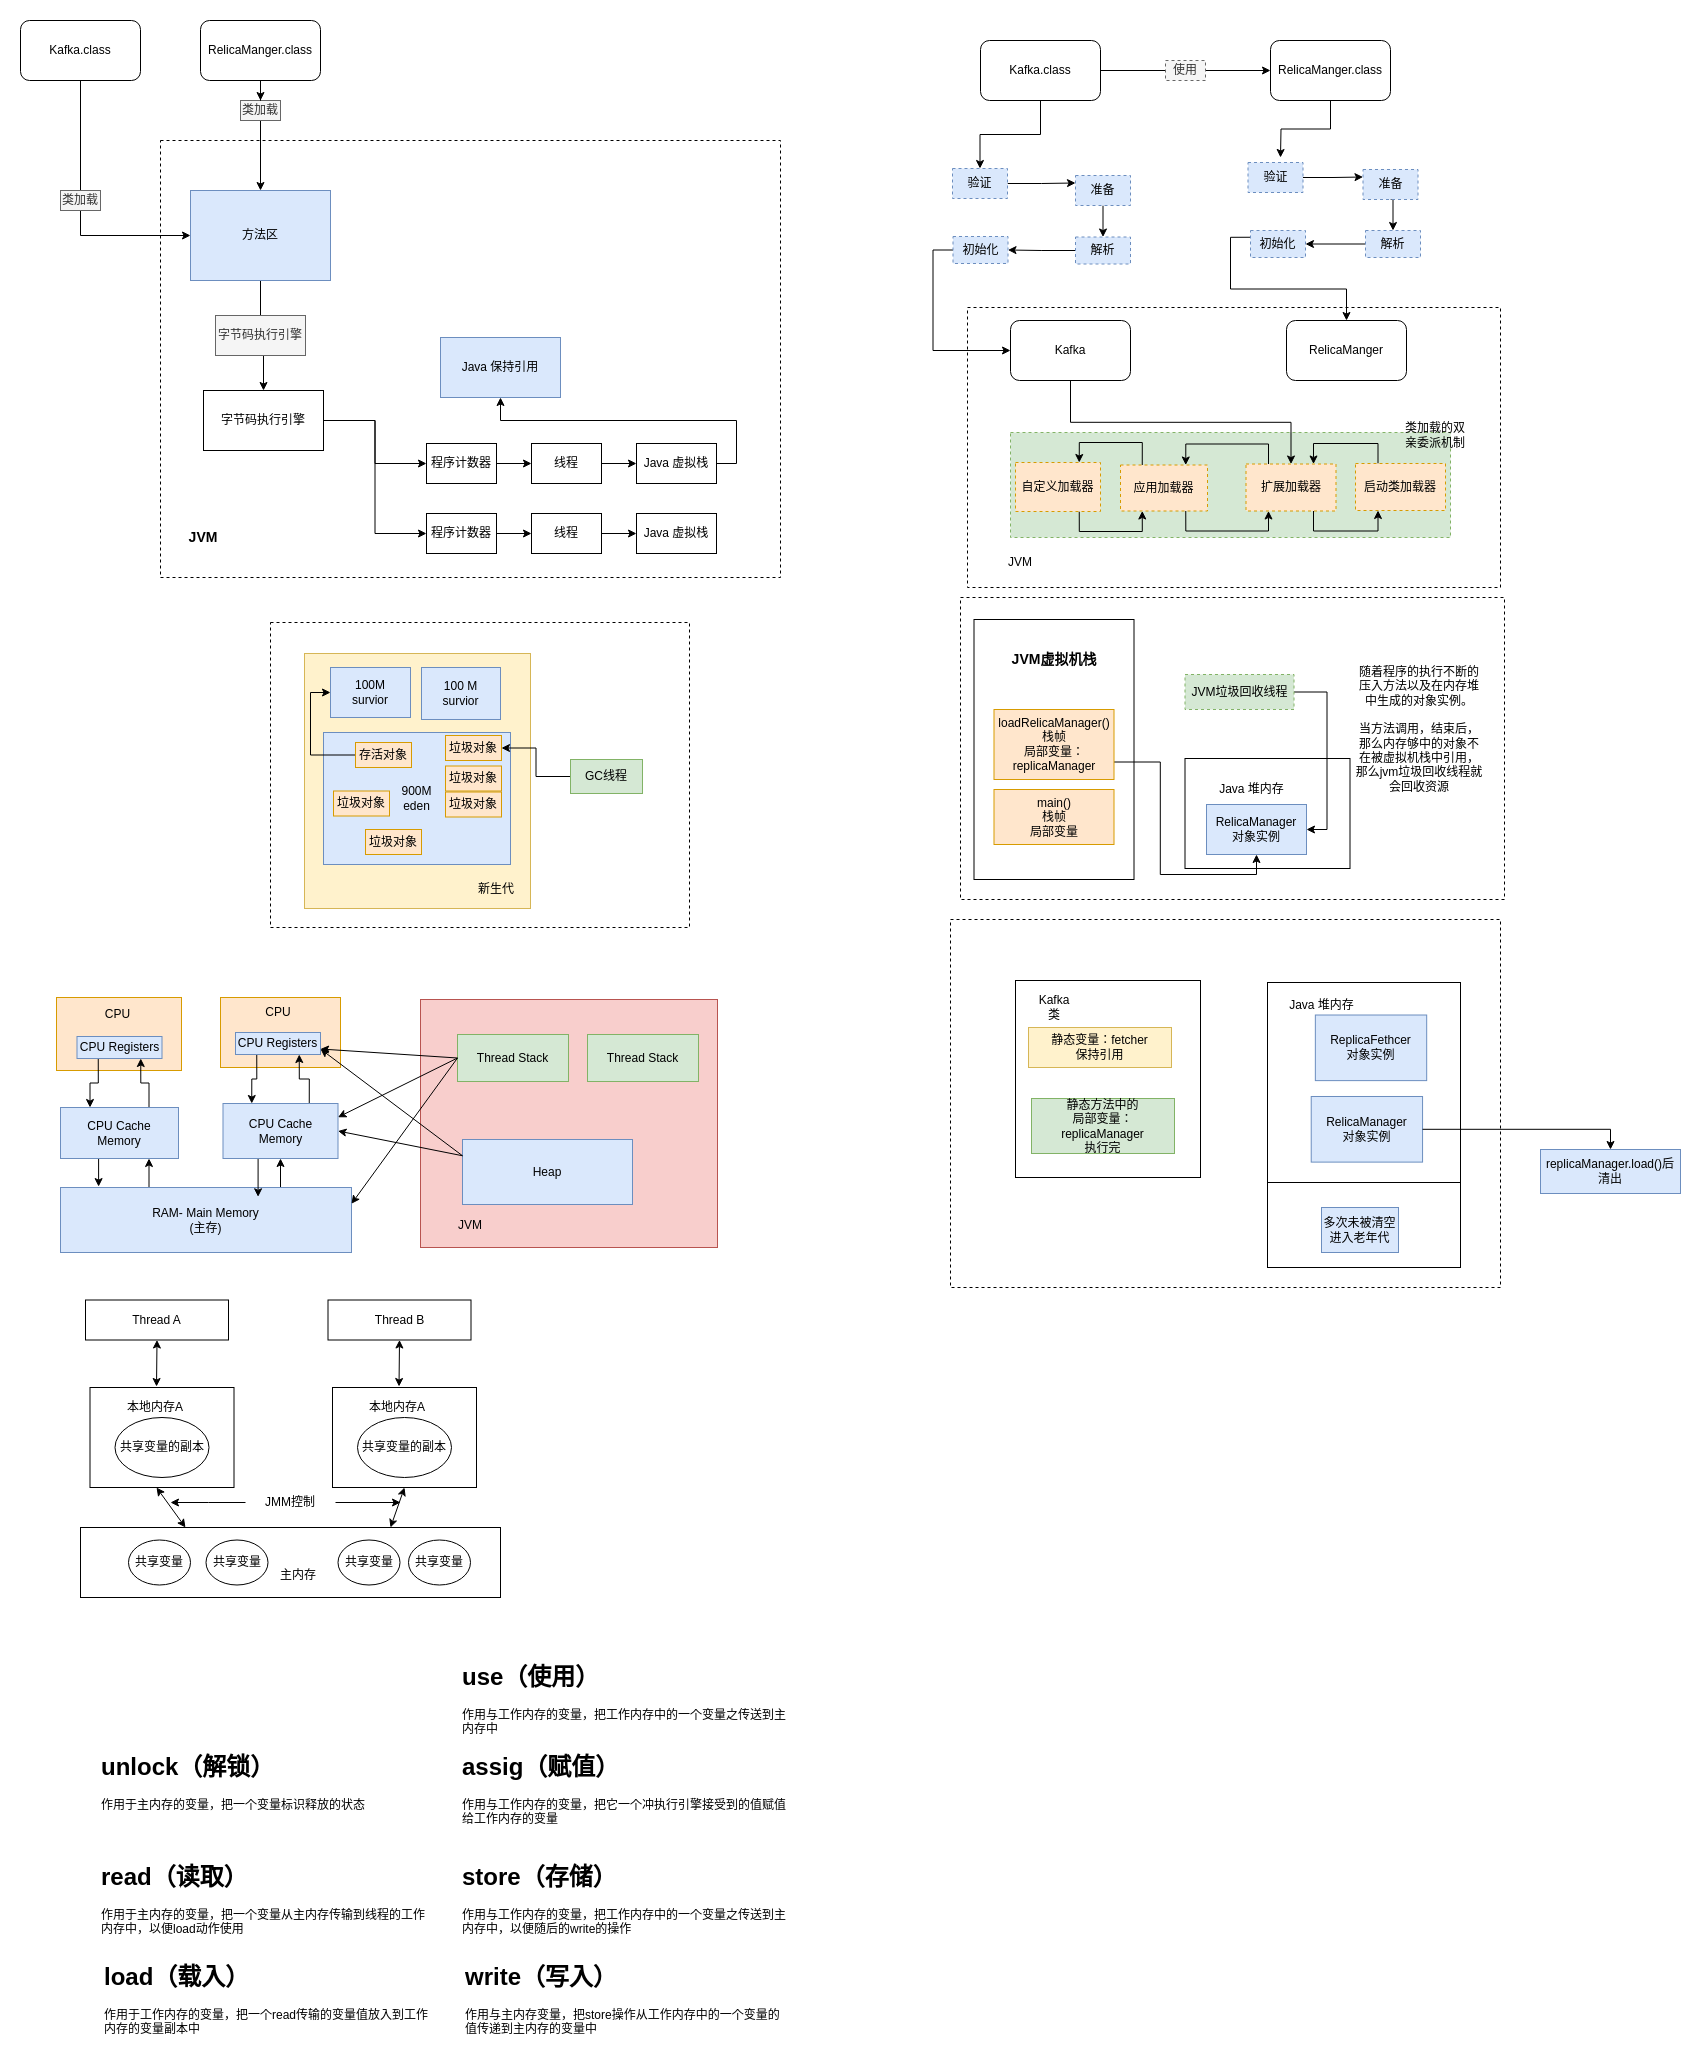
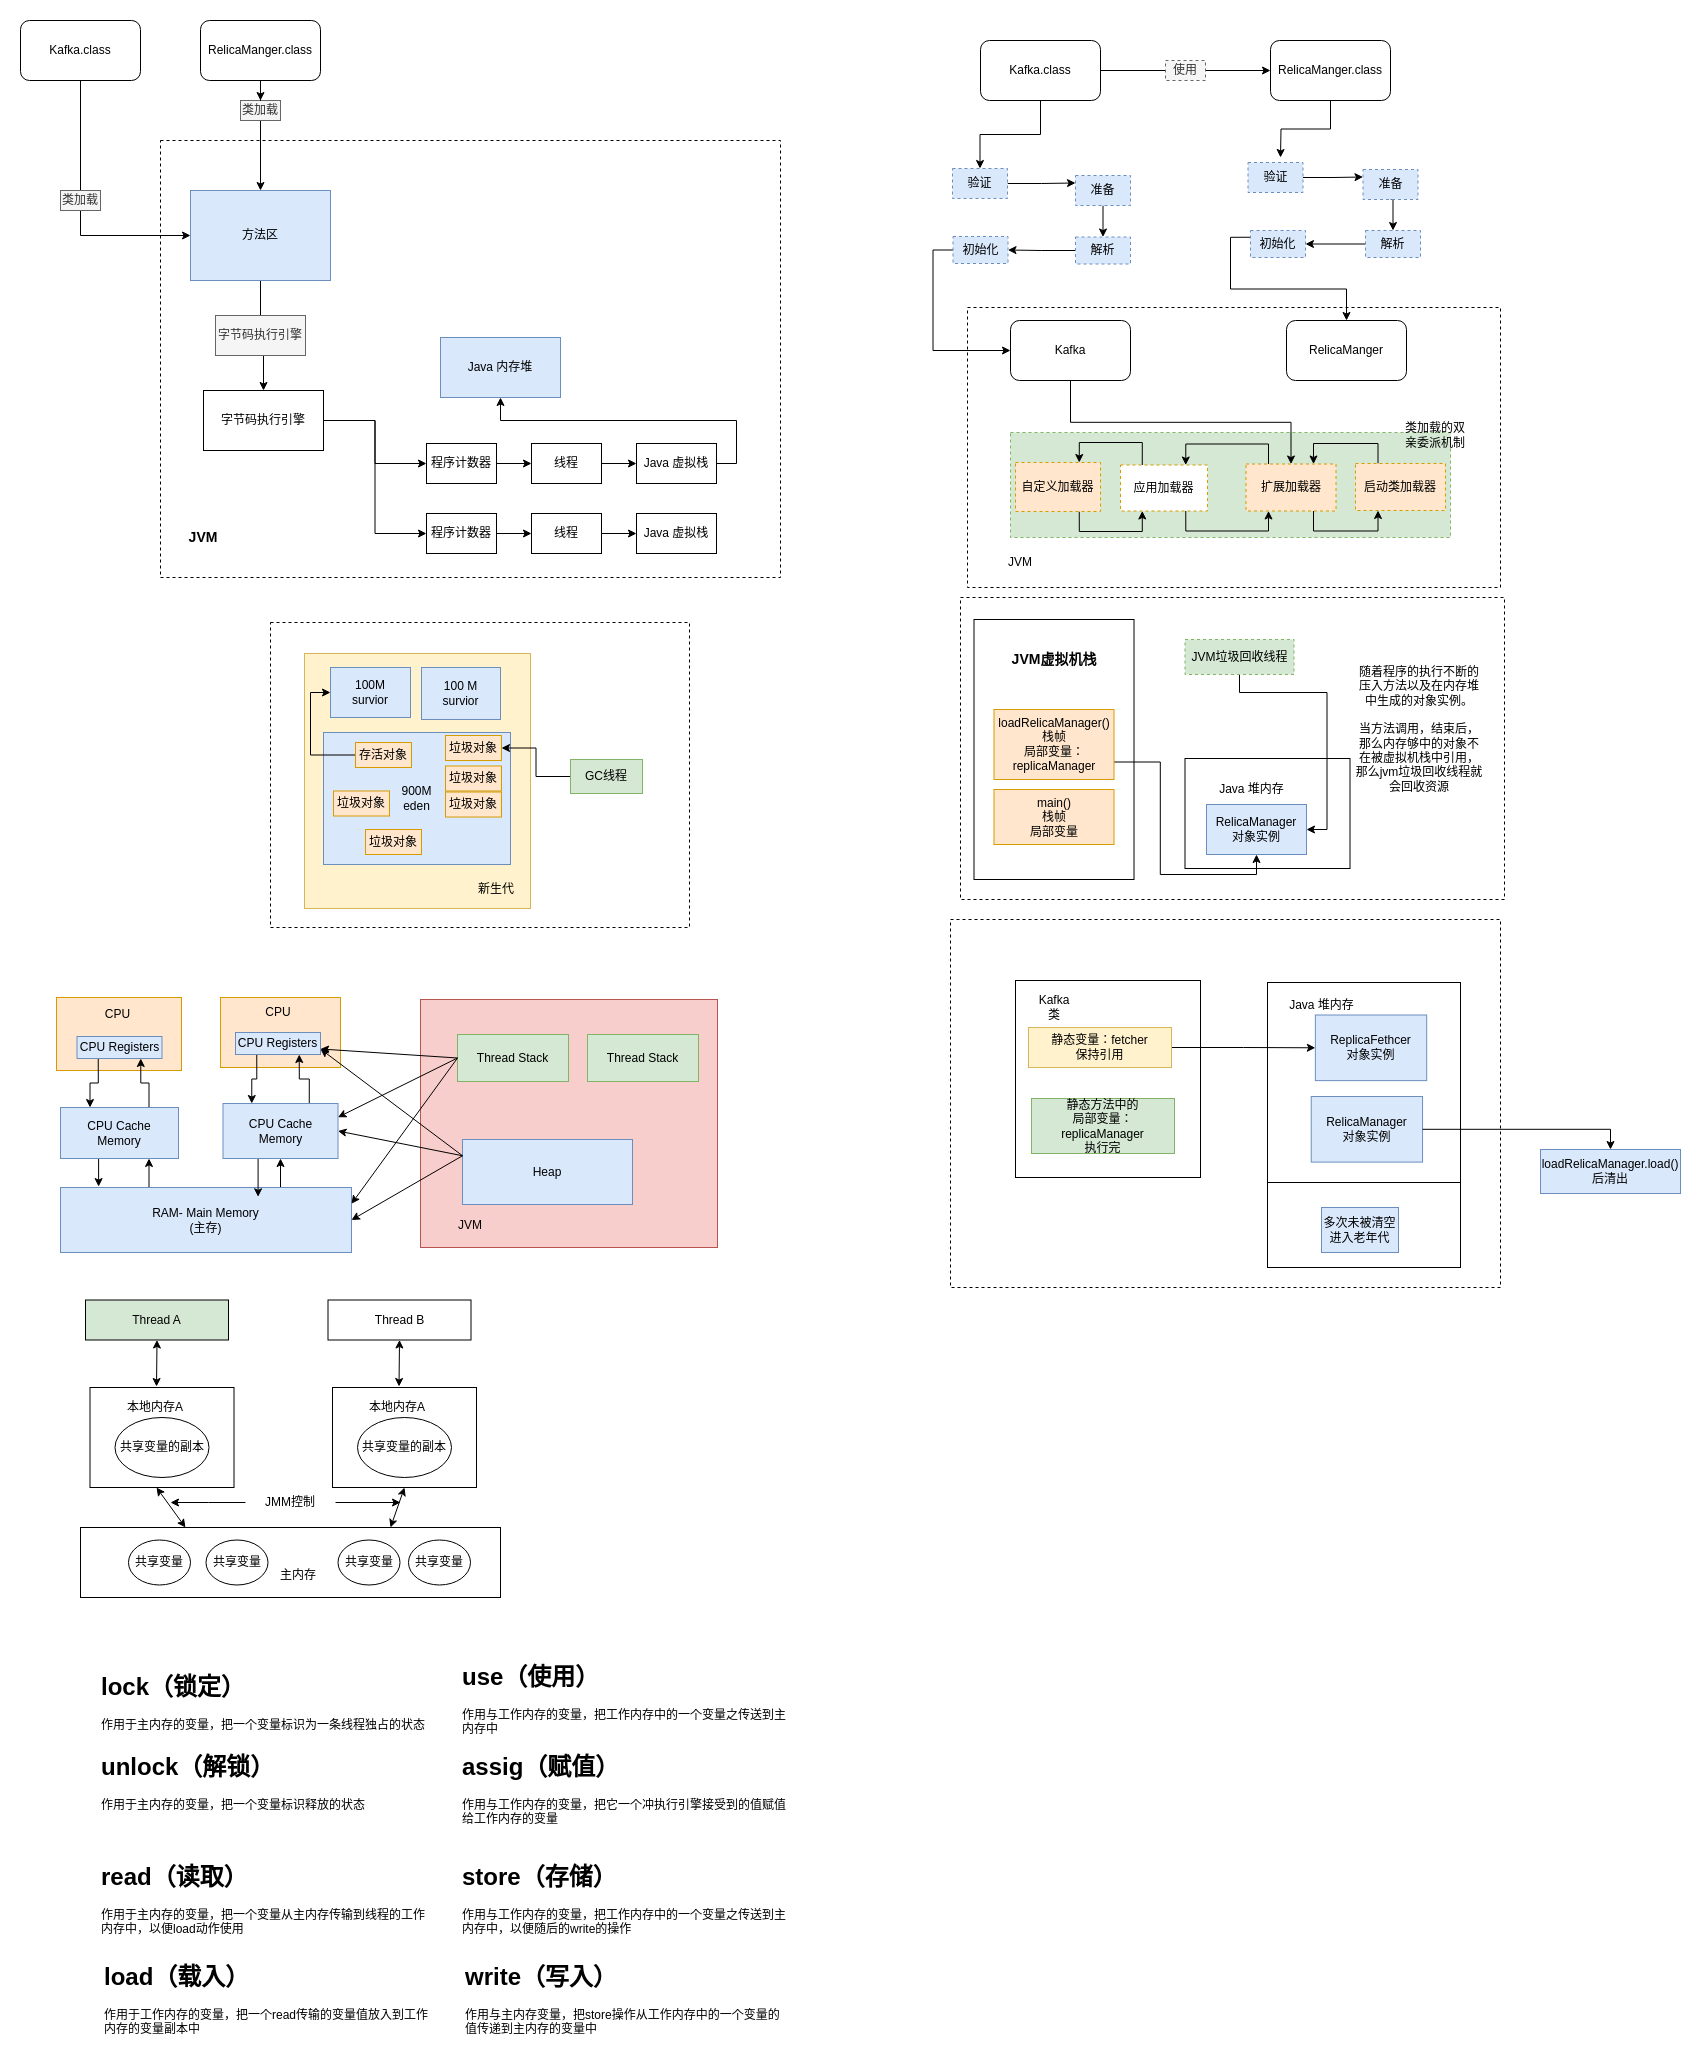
node "Java 保持引用": label "Java 保持引用" -> "Java 内存堆"
node "应用加载器": fillcolor #ffe6cc -> #ffffff
node "JVM垃圾回收线程": moved (1240, 692) -> (1240, 657)
edge "静态变量：fetcher 保持引用" -> "ReplicaFethcer 对象实例": added
node "replicaManager.load()后清出": label "replicaManager.load()后清出" -> "loadRelicaManager.load()后清出"
edge "Heap" -> "RAM- Main Memory (主存)": added
node "Thread A": fillcolor #ffffff -> #d5e8d4
node "lock（锁定）作用于主内存的变量，把一个变量标识为一条线程独占的状态": added
